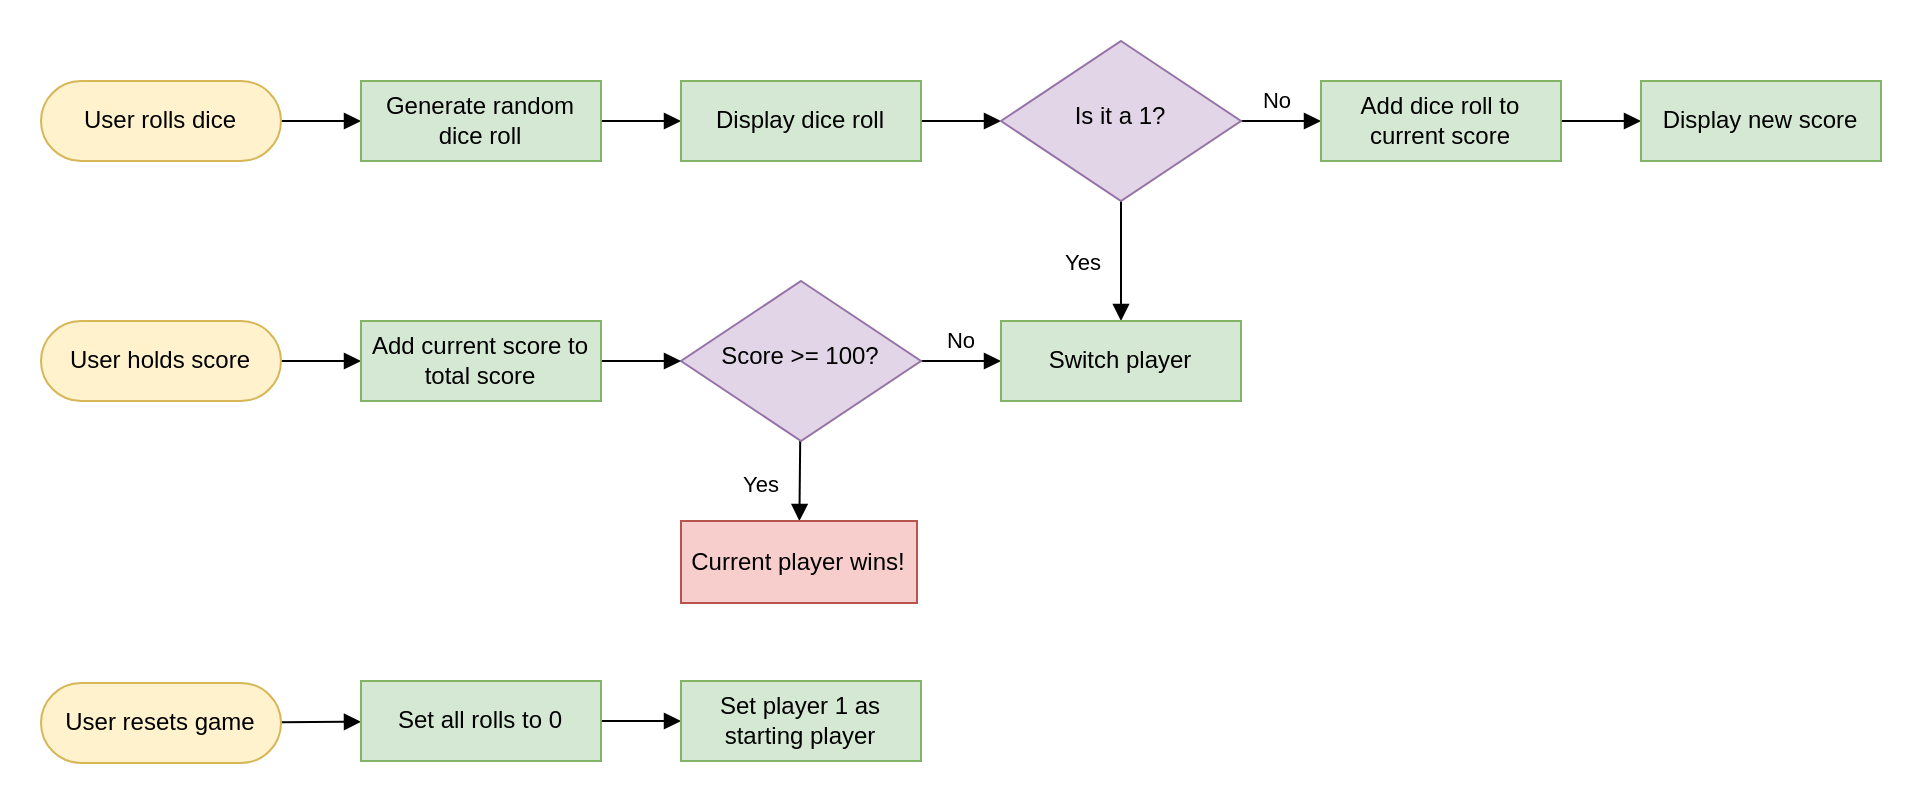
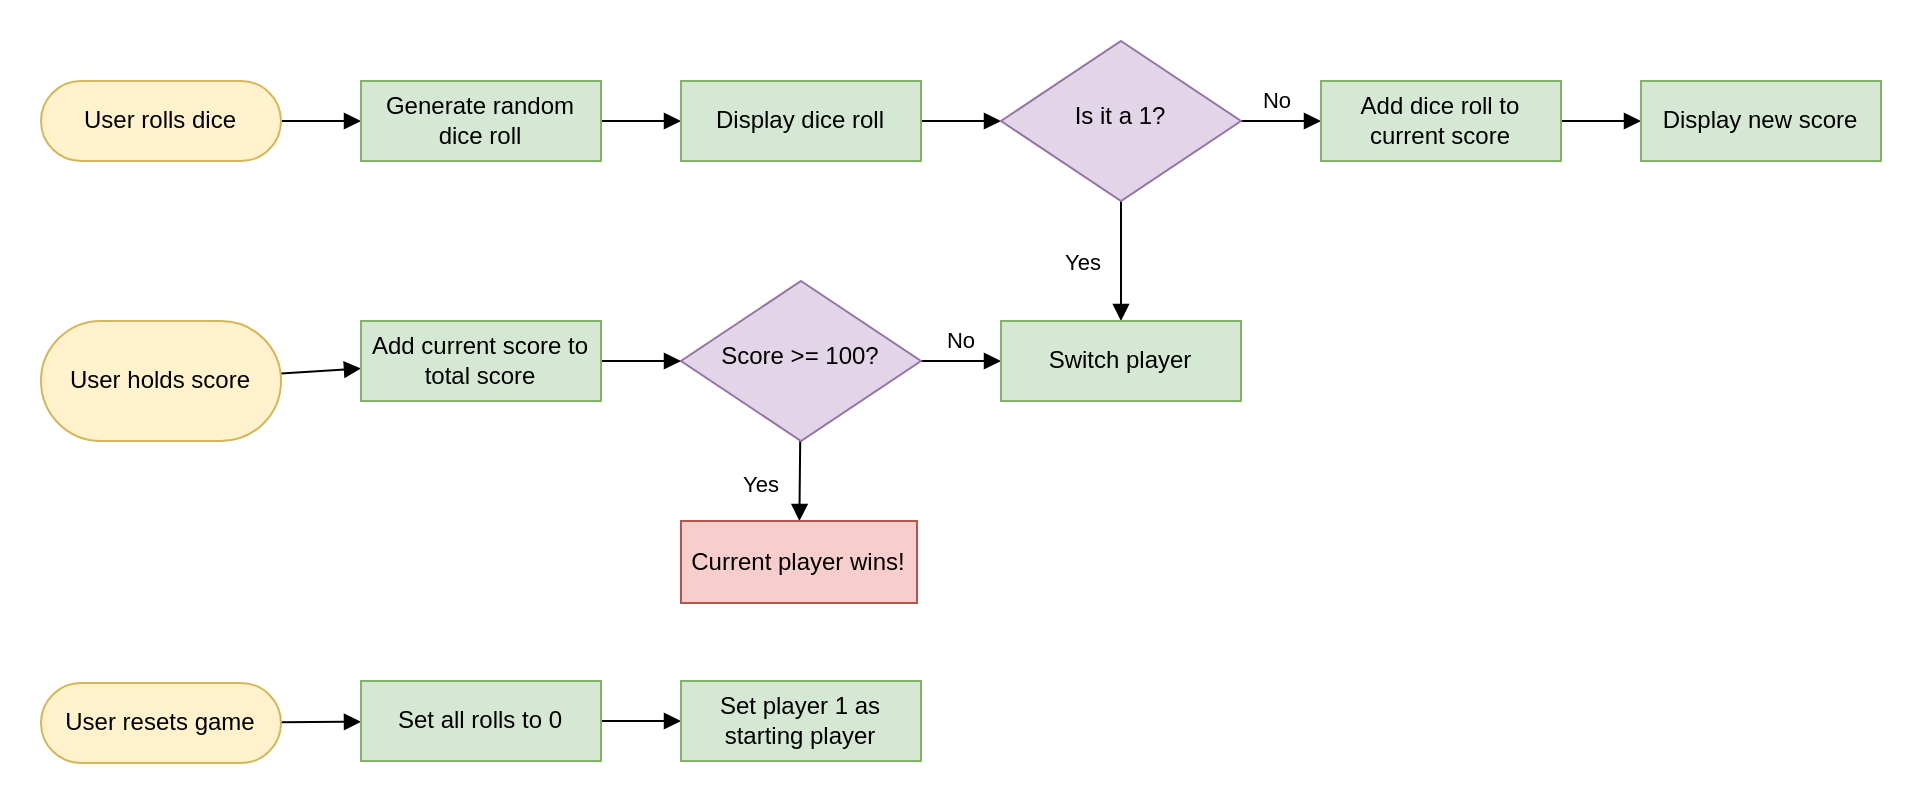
node "User holds score": size 240x80 -> 240x120
